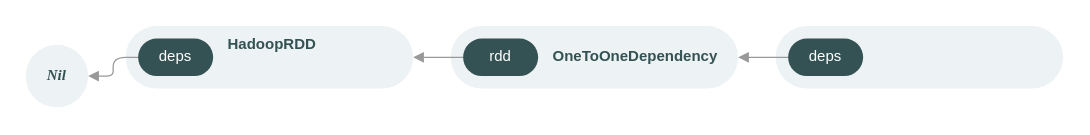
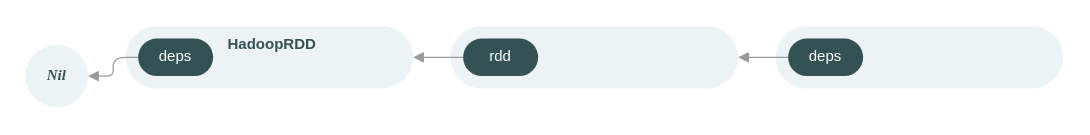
node "OneToOneDependency": removed
